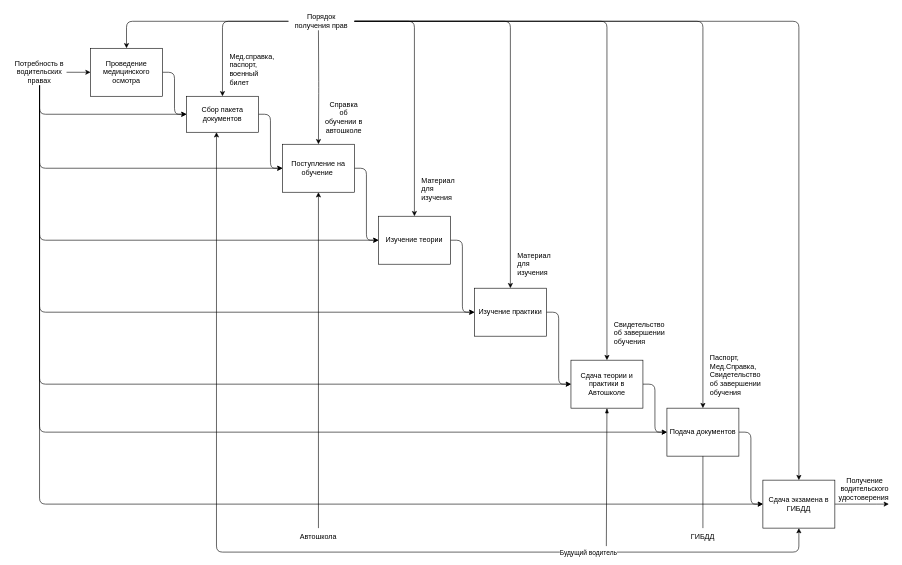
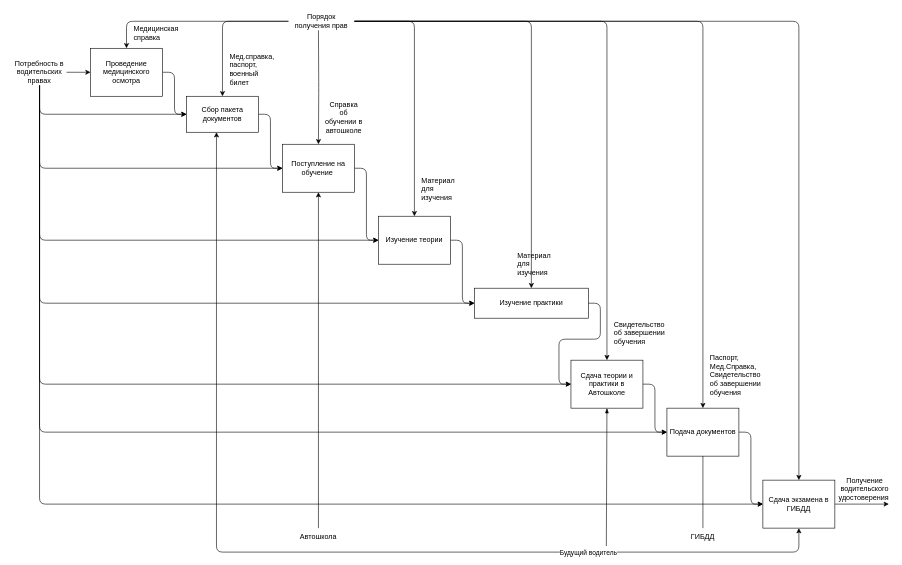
node "Медицинская справка": added
node "Изучение практики": size 72x48 -> 114x30
